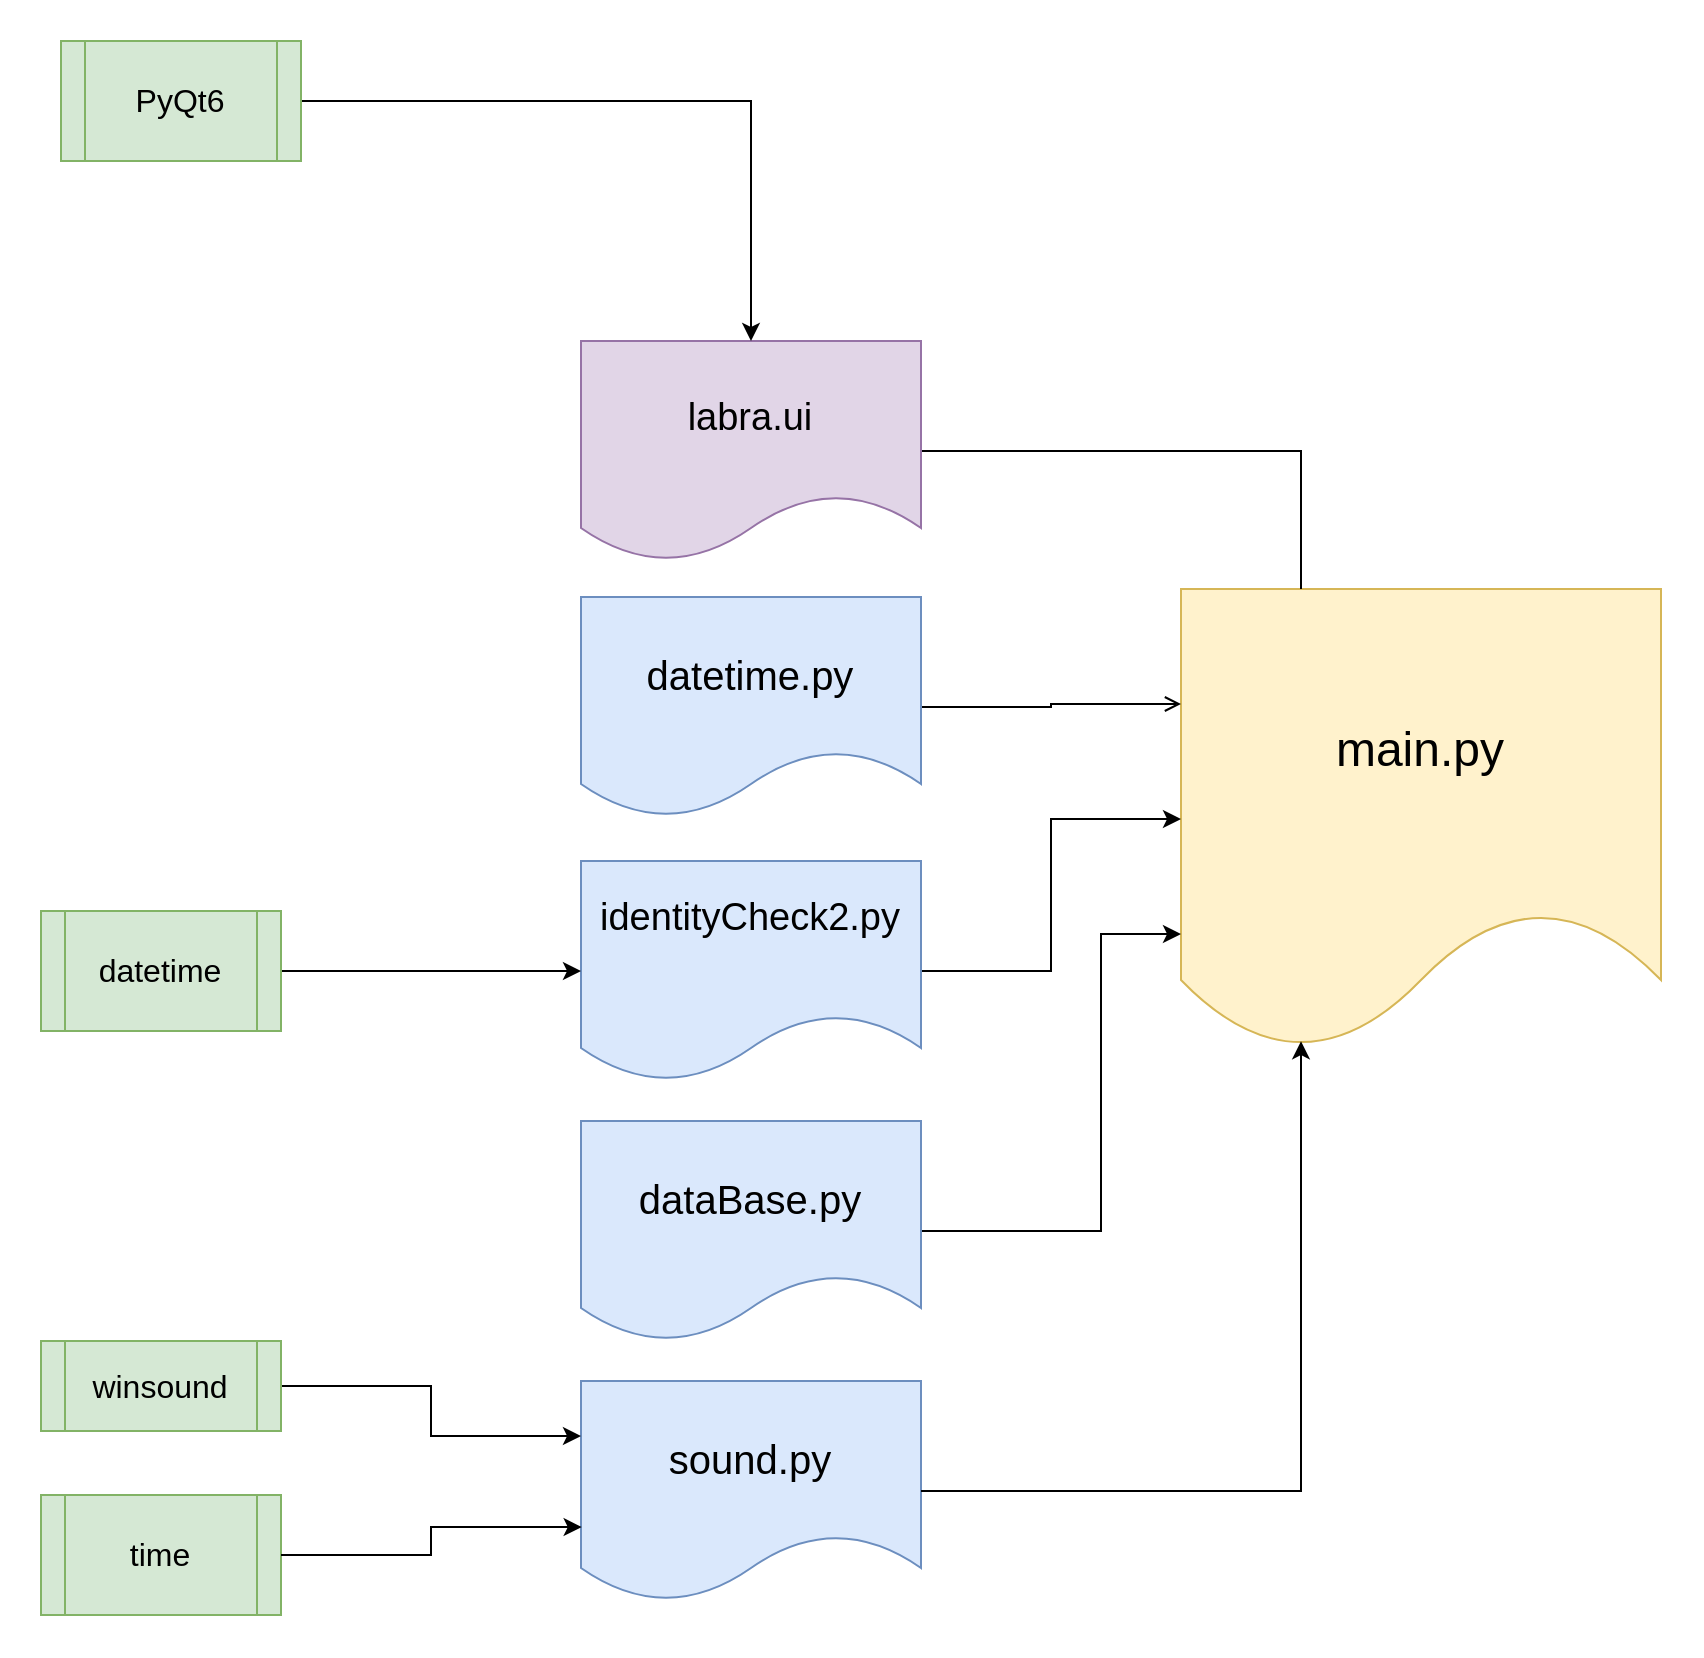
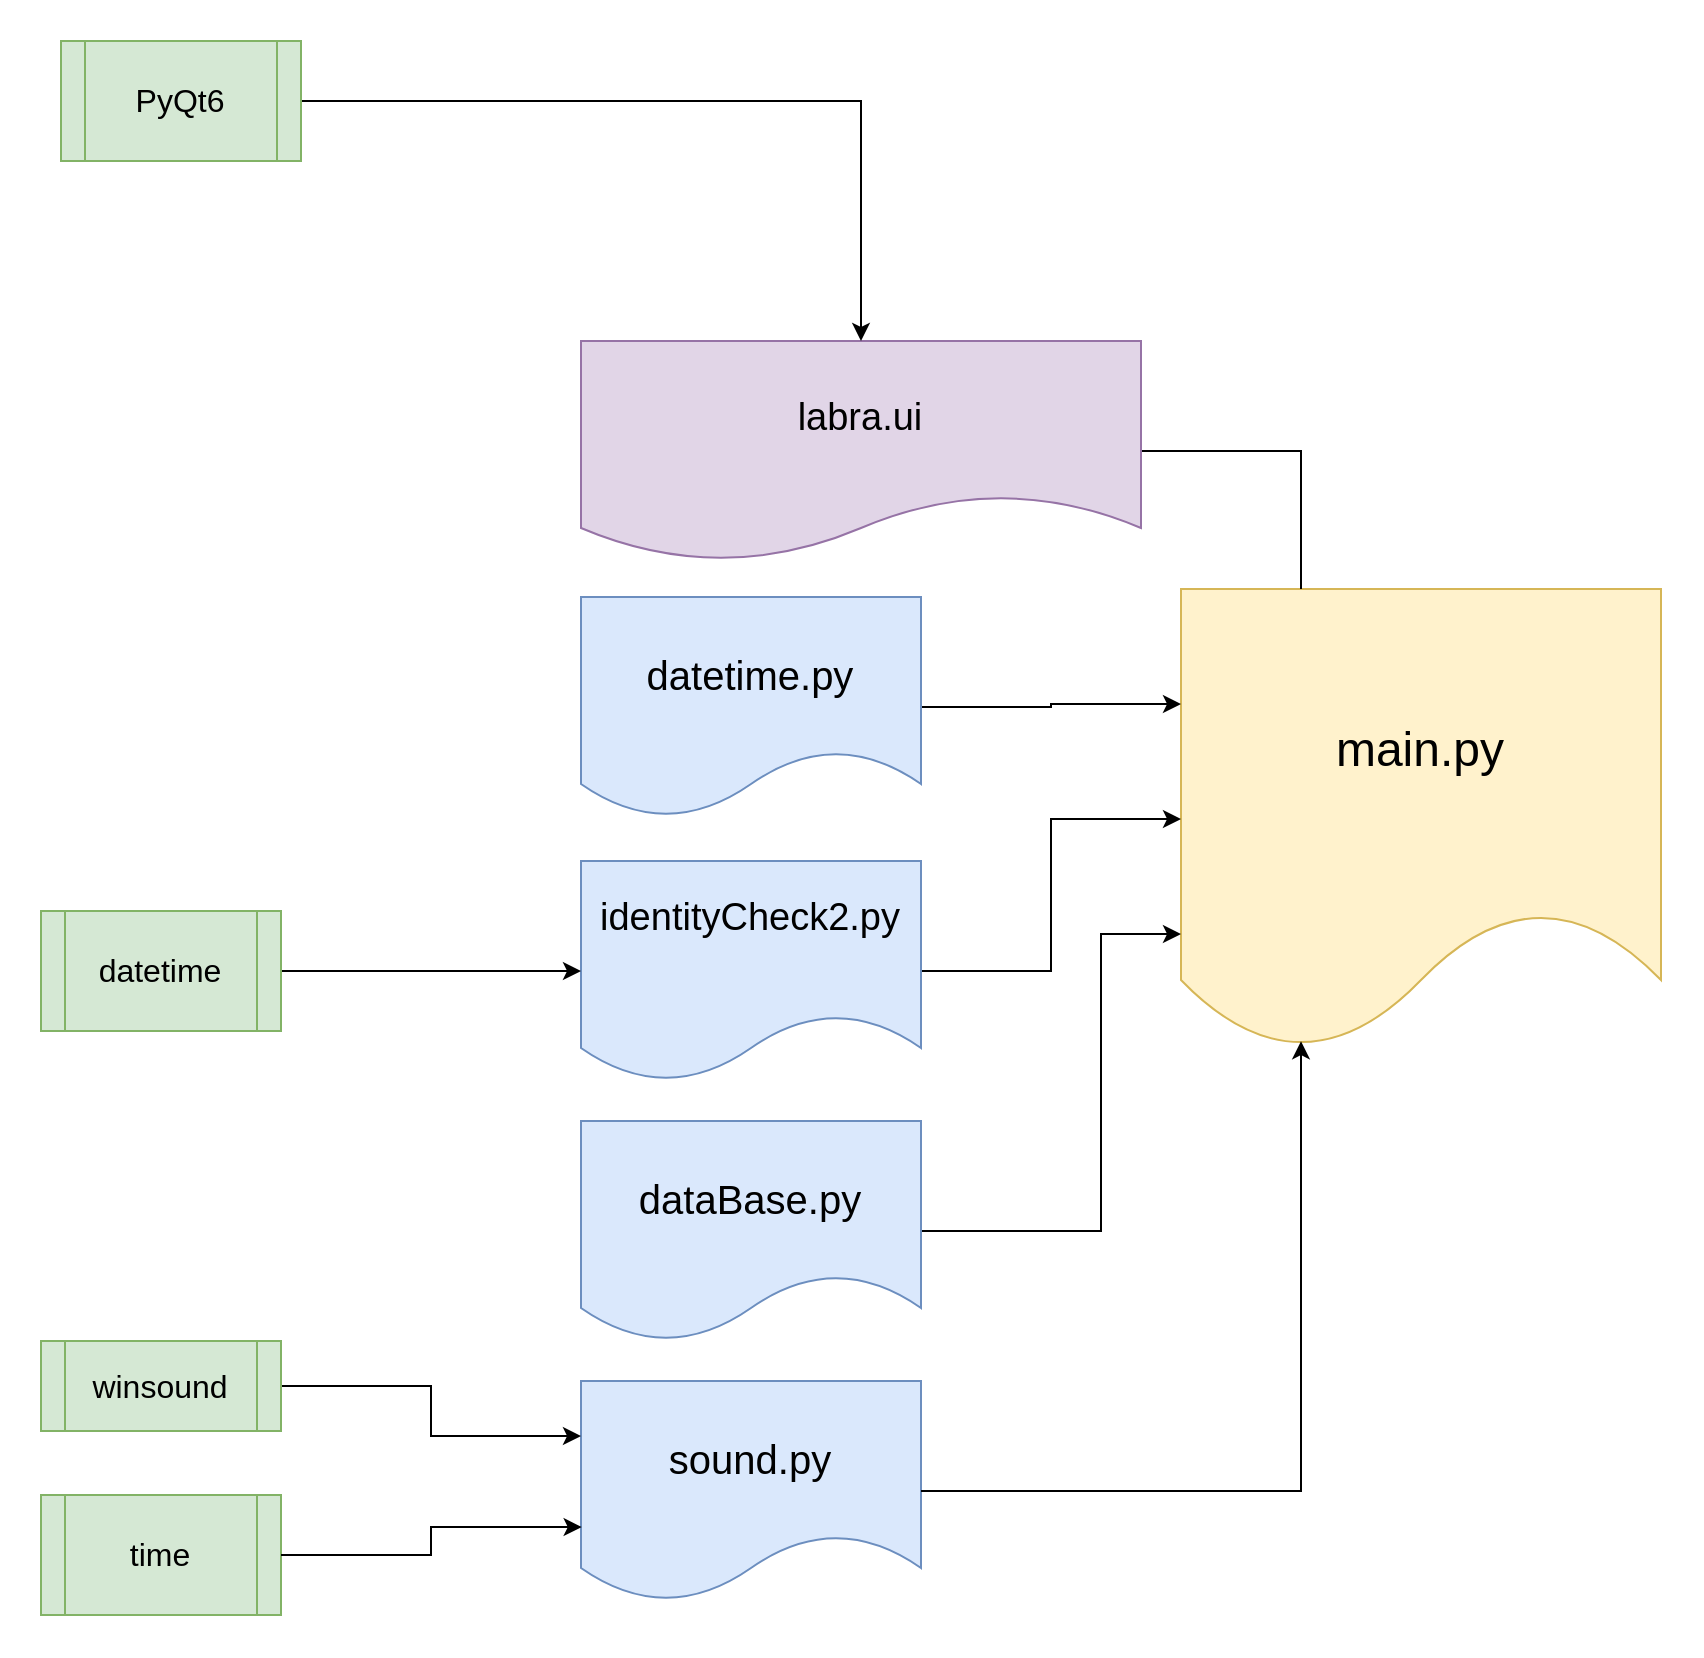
node "labra.ui": size 340x220 -> 560x220
edge "datetime.py" -> "main.py": arrowhead open -> classic
